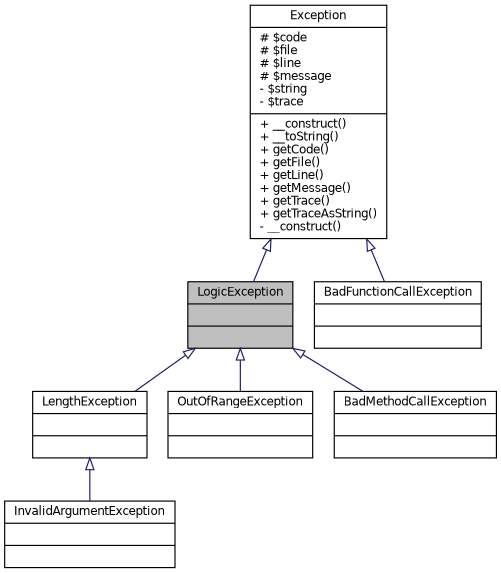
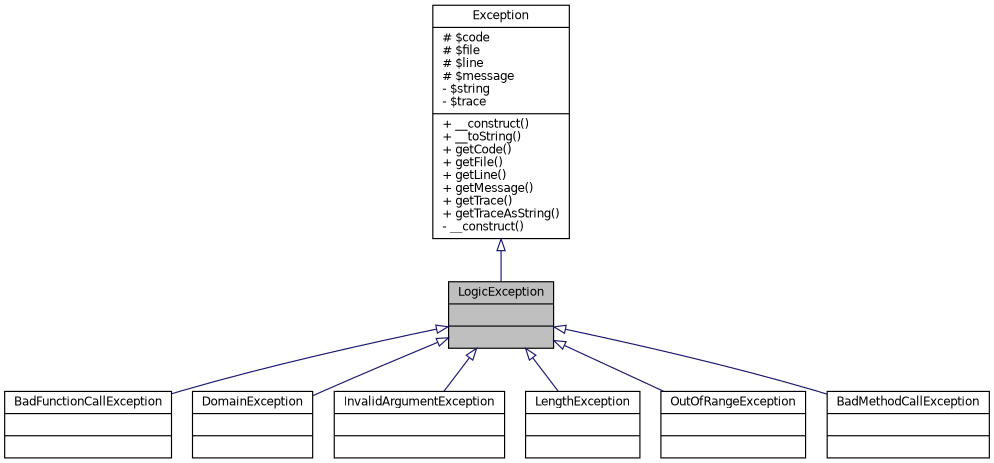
edge "BadFunctionCallException" -> "Exception": now "BadFunctionCallException" -> "LogicException"
node "DomainException": added
edge "InvalidArgumentException" -> "LengthException": now "InvalidArgumentException" -> "LogicException"
